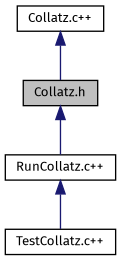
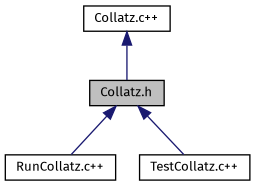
edge "TestCollatz.c++" -> "RunCollatz.c++": now "TestCollatz.c++" -> "Collatz.h"
